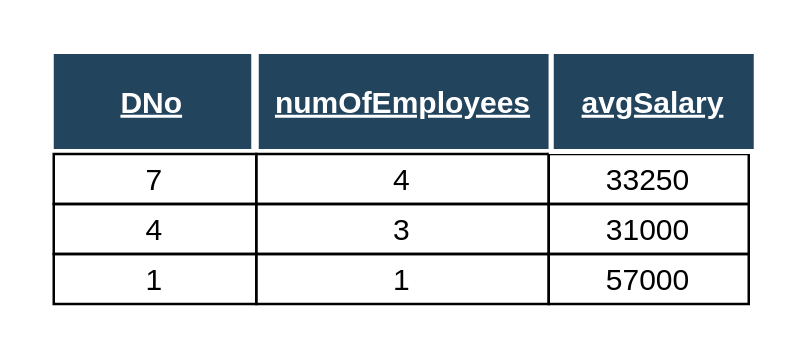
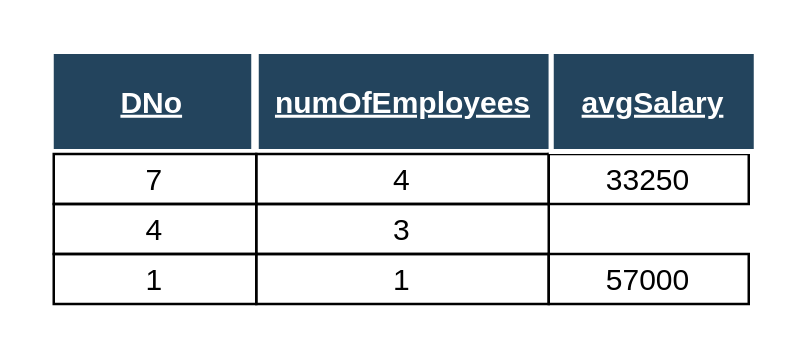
node "31000": removed
